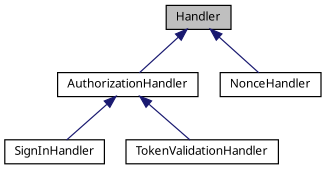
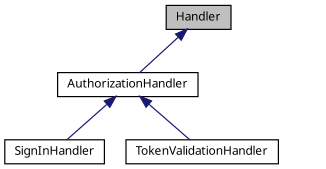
node "NonceHandler": removed
